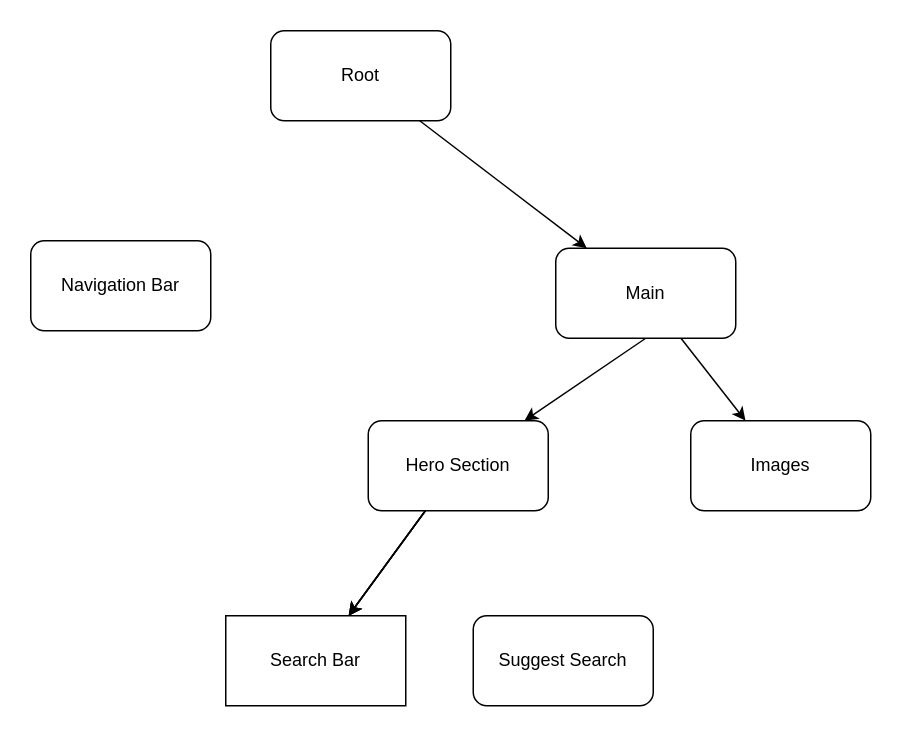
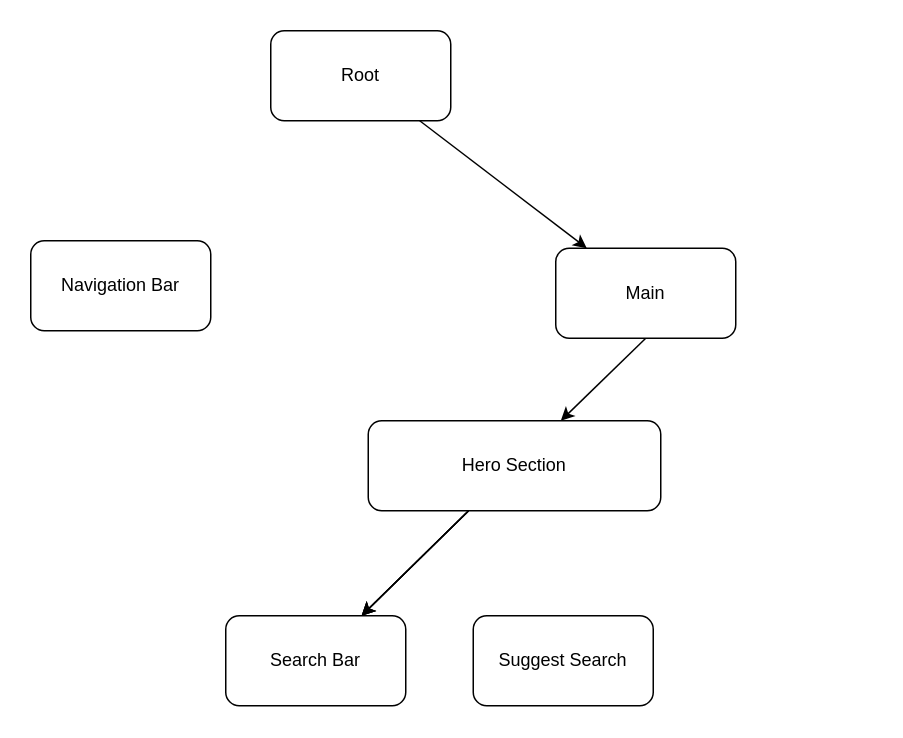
edge "Main" -> "Images": removed
node "Hero Section": size 180x90 -> 293x90
node "Images": removed
node "Search Bar": shape rectangle -> rounded rectangle
